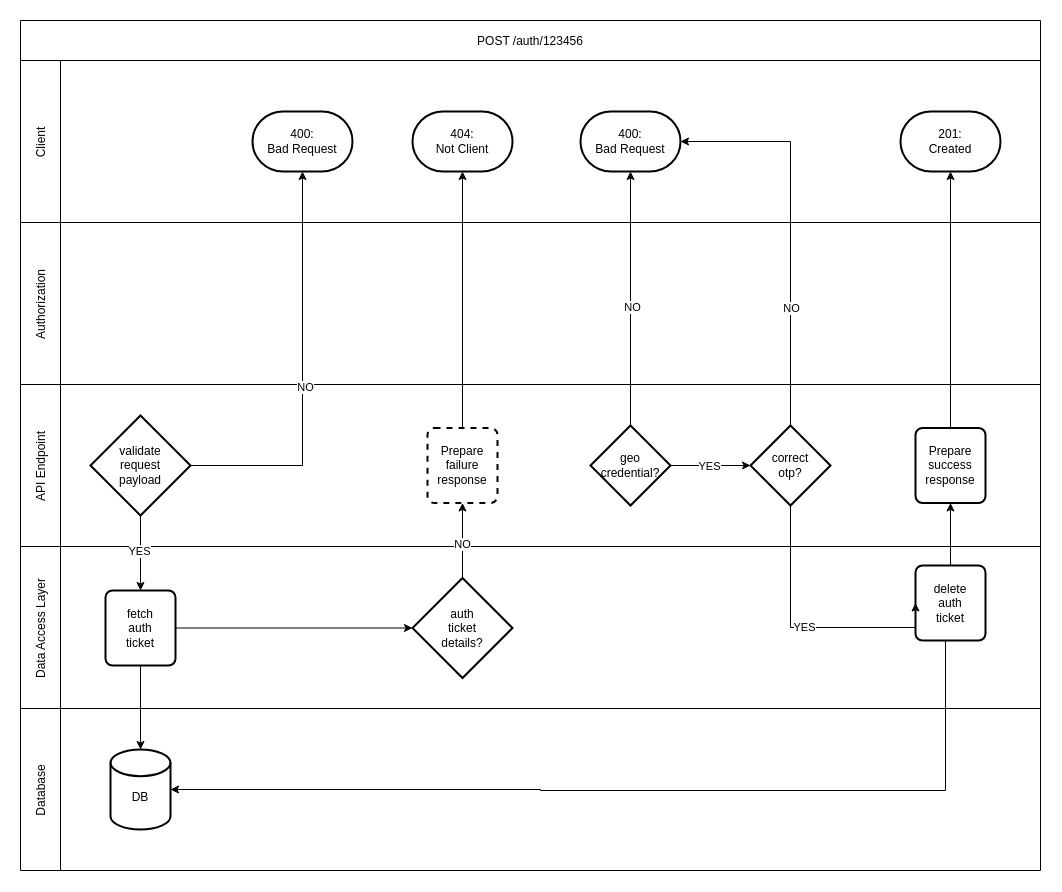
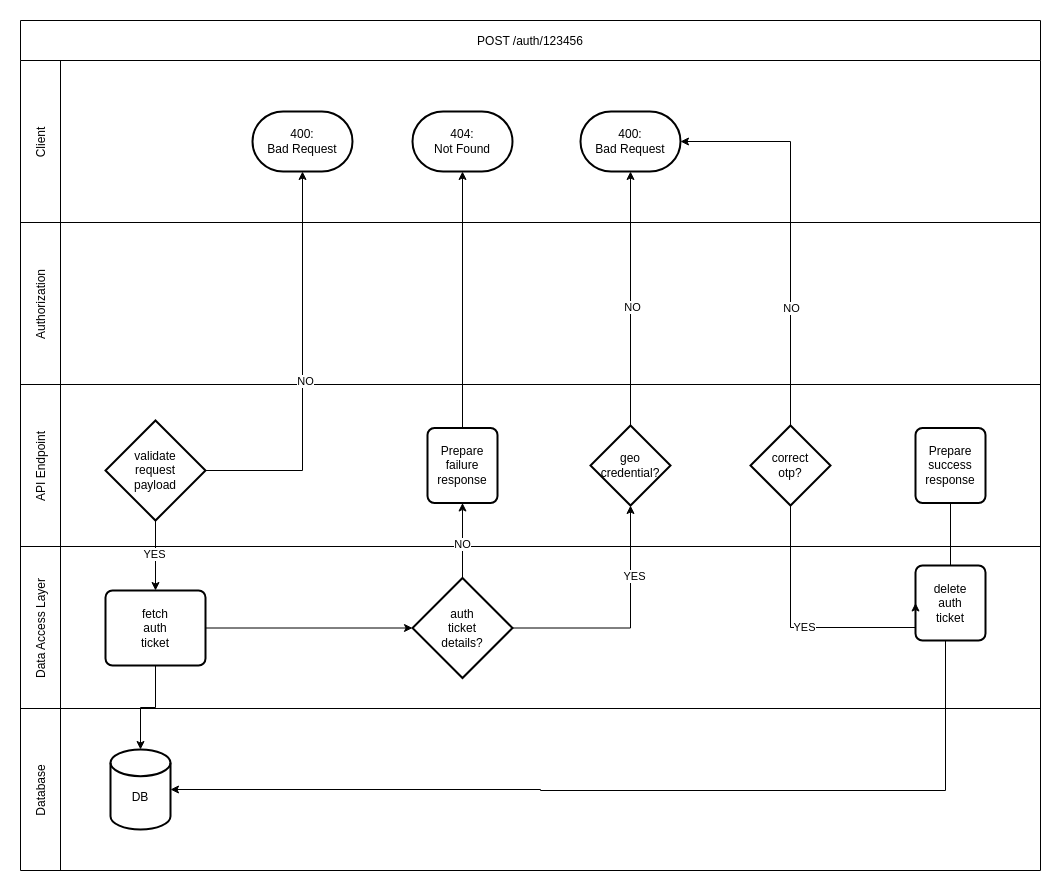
node "404: Not Client": label "404: Not Client" -> "404: Not Found"
node "201: Created": removed
edge "Prepare success response" -> "201: Created": removed
node "validate request payload": moved (141, 466) -> (156, 471)
node "Prepare failure response": style dashed -> solid
edge "geo credential?" -> "correct otp?": removed, label "YES"
edge "delete auth ticket" -> "Prepare success response": arrowhead classic -> none
node "fetch auth ticket": size 70x75 -> 100x75
edge "auth ticket details?" -> "geo credential?": added, label "YES"
